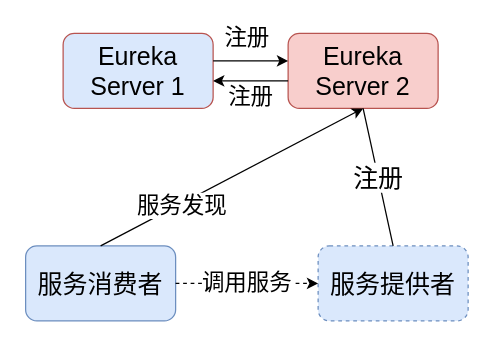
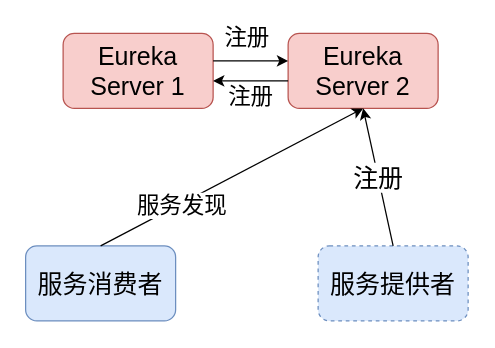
node "Eureka Server 1": fillcolor #dae8fc -> #f8cecc
edge "Eureka Server 2" -- "服务提供者": arrowhead none -> classic
edge "服务消费者" -> "服务提供者": removed, label "调用服务"
